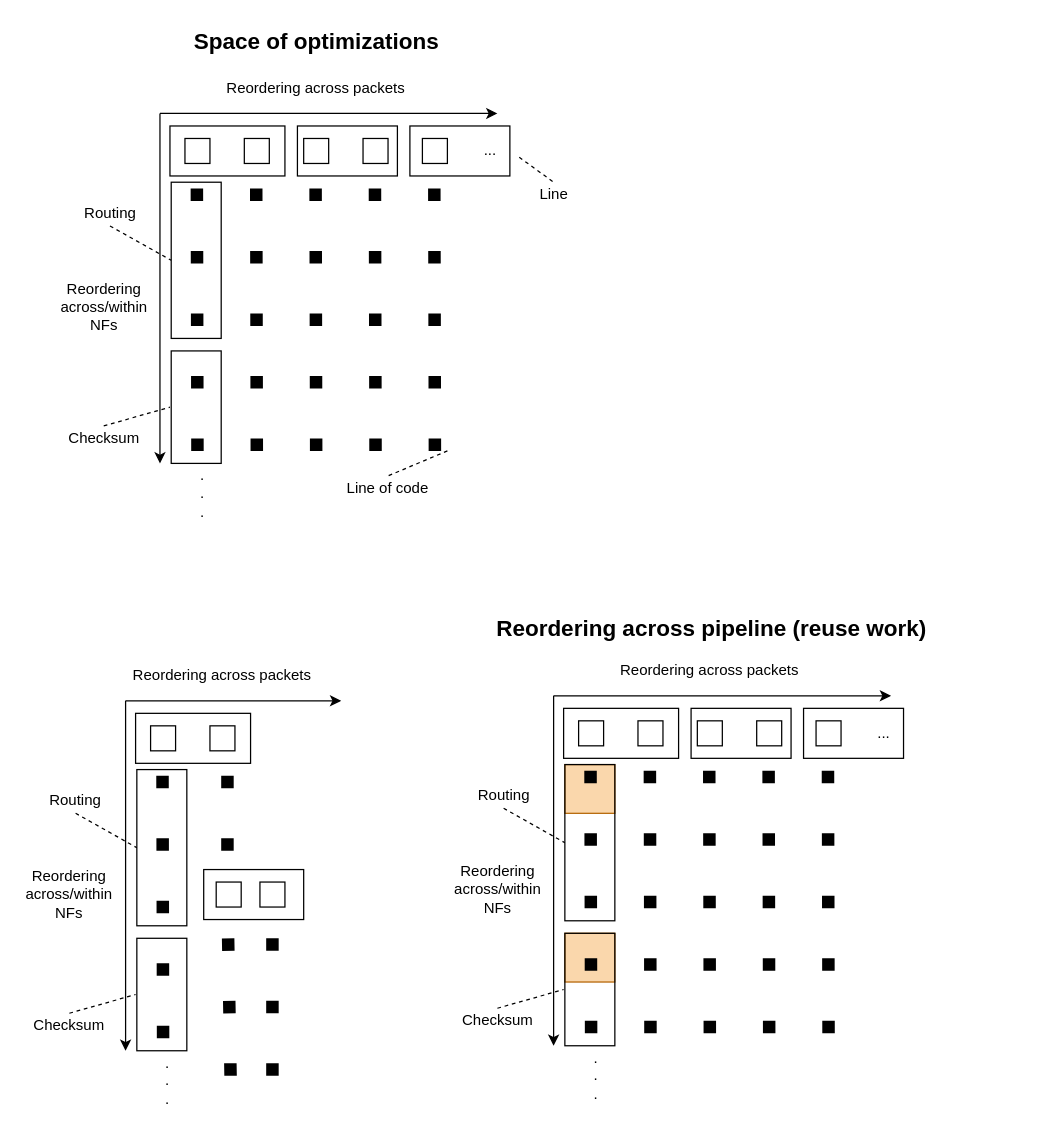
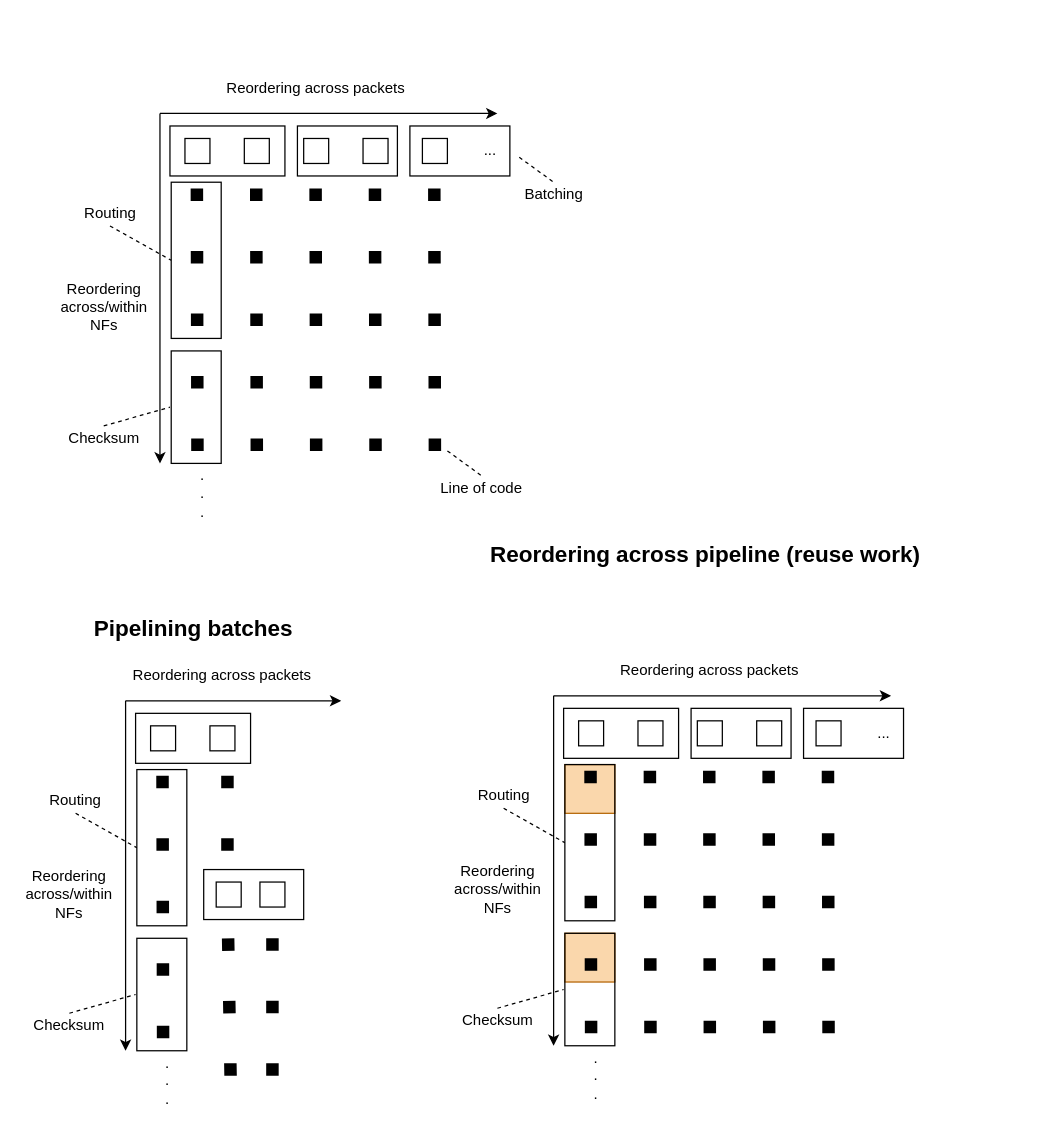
node "Space of optimizations": removed
node "Line": label "Line" -> "Batching"
node "Line of code": moved (388, 488) -> (482, 488)
node "Pipelining batches": added
node "Reordering across pipeline (reuse work)": moved (757, 626) -> (751, 551)
